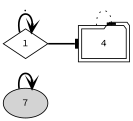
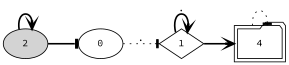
edge "1" -> "4": arrowhead tee -> vee
node "0": added
node "7": label "7" -> "2"
